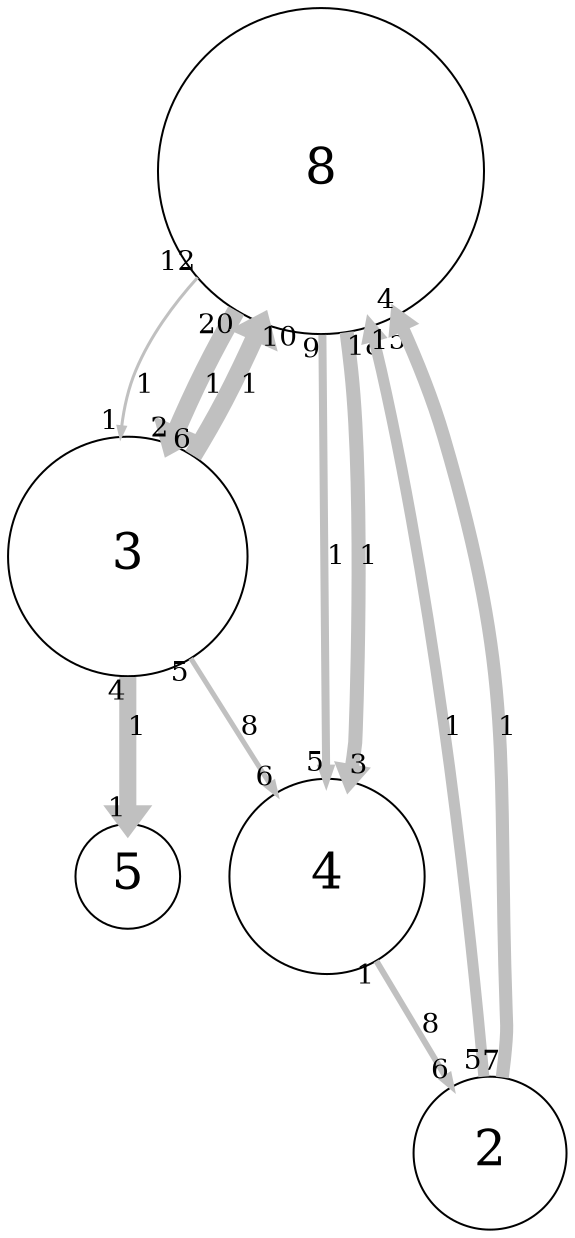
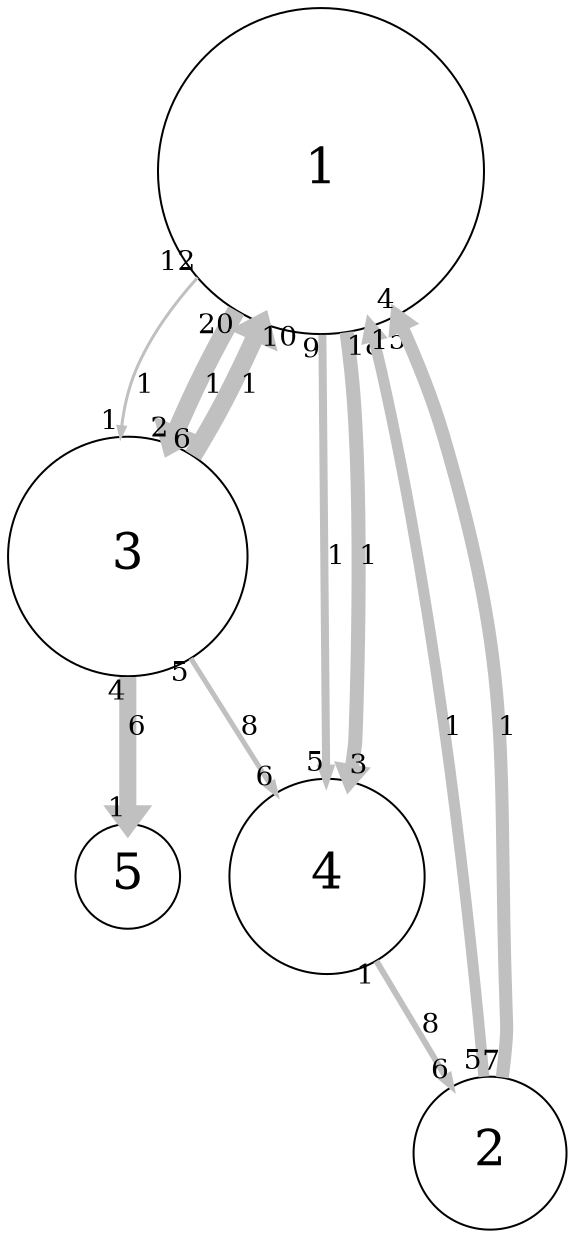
node "8": label "8" -> "1"
edge "3" -> "5": label "1" -> "6"
